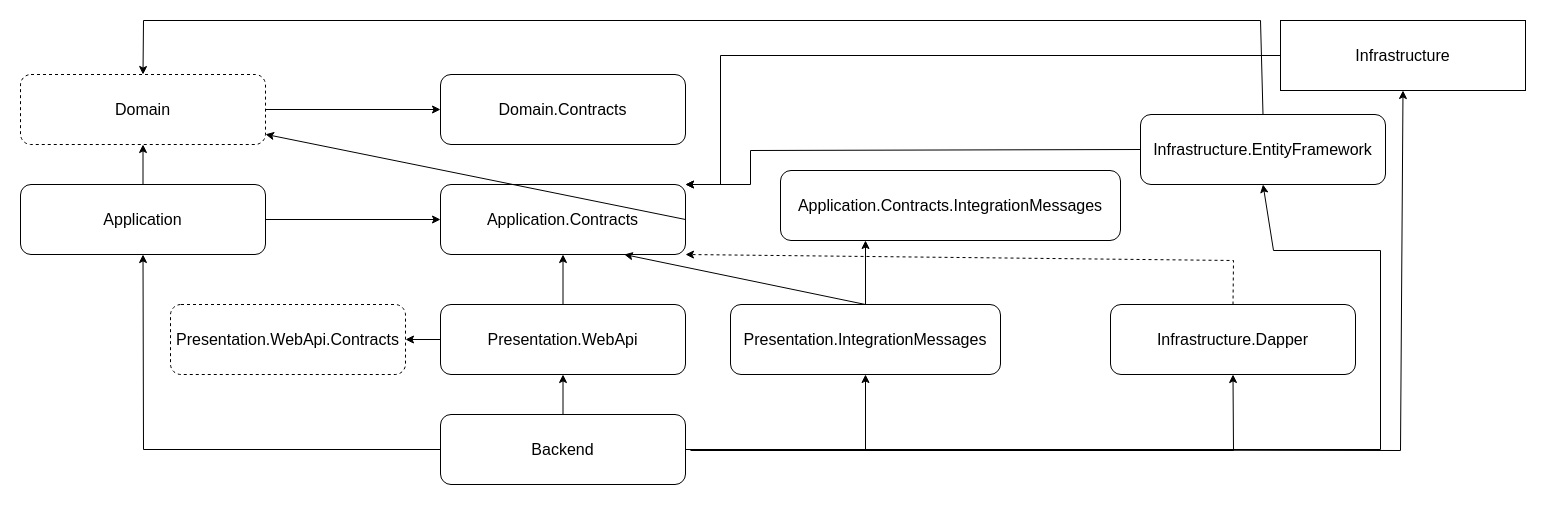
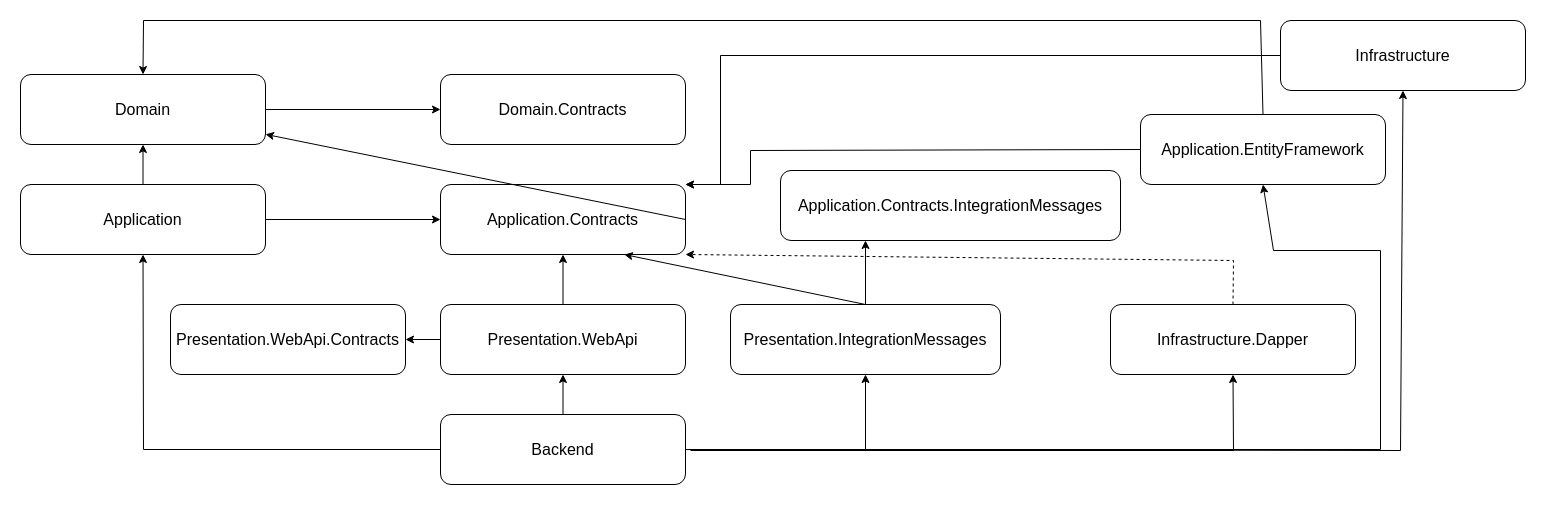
node "Infrastructure": shape rectangle -> rounded rectangle
node "Domain": style dashed -> solid
node "Infrastructure.EntityFramework": label "Infrastructure.EntityFramework" -> "Application.EntityFramework"
node "Presentation.WebApi.Contracts": style dashed -> solid
